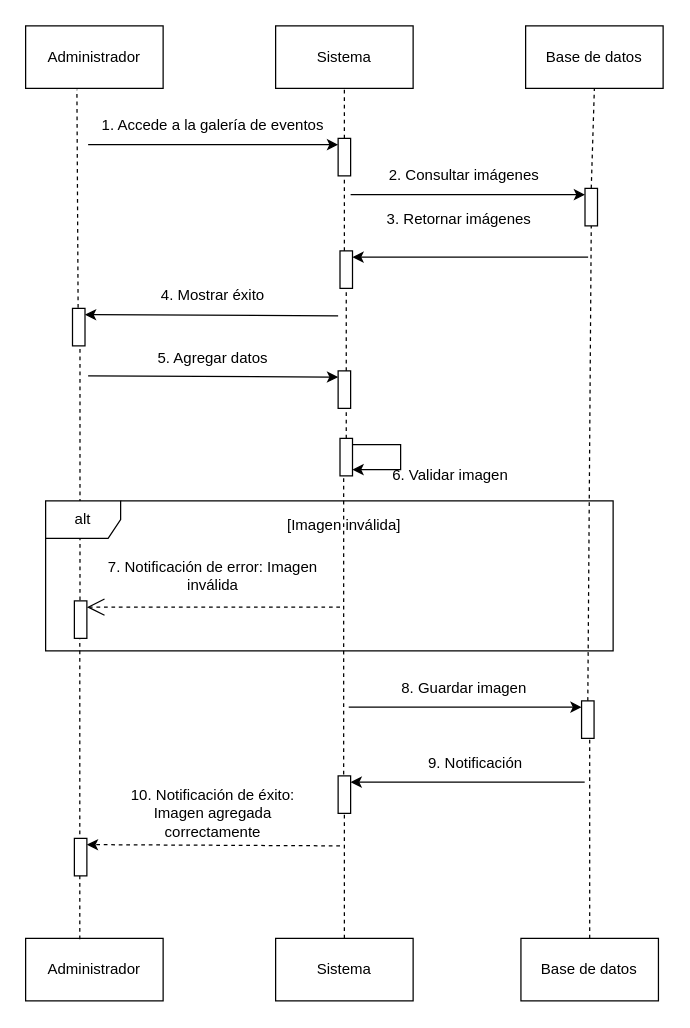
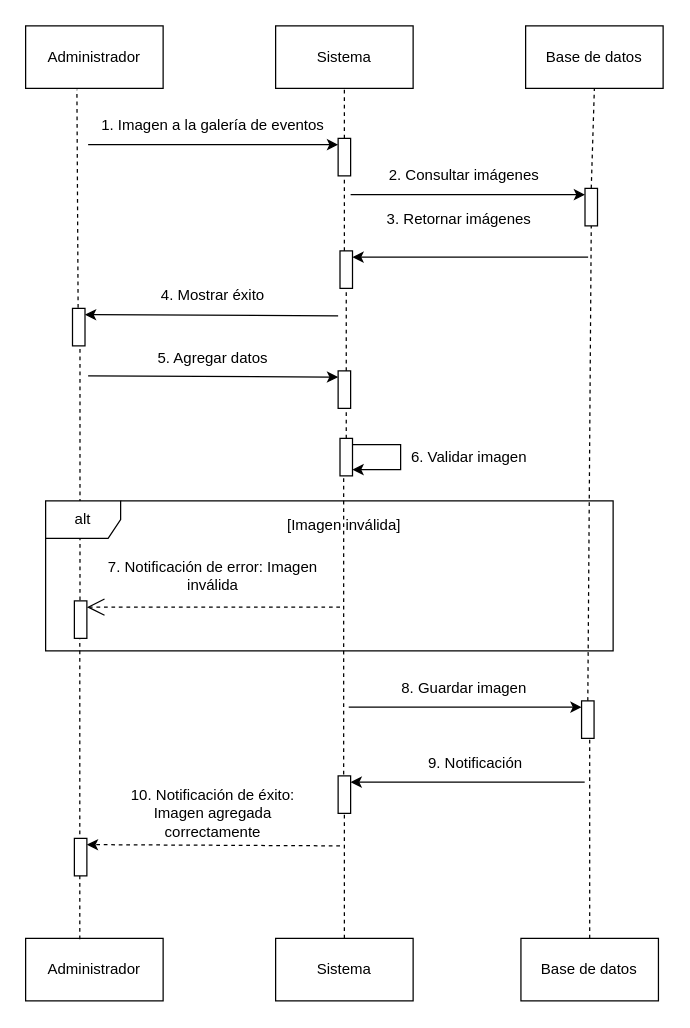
node "1. Accede a la galería de eventos": label "1. Accede a la galería de eventos" -> "1. Imagen a la galería de eventos"
node "6. Validar imagen": moved (451, 476) -> (469, 457)
